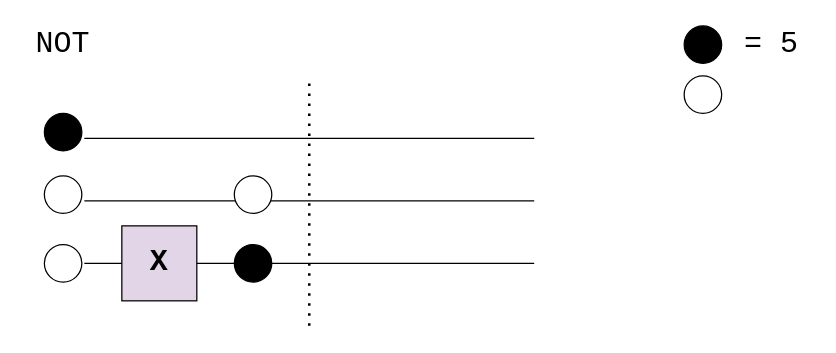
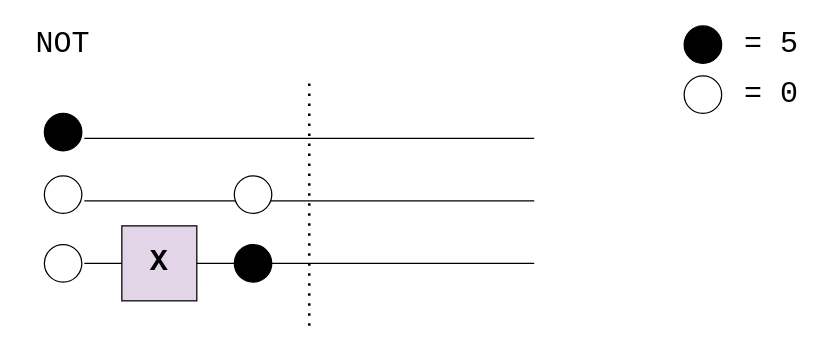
node "= 0": added
